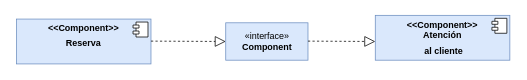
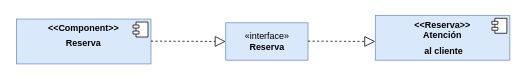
node "<<Component>> Atención al cliente": label "<<Component>> Atención al cliente" -> "<<Reserva>> Atención al cliente"
node "«interface» Component": label "«interface» Component" -> "«interface» Reserva"
